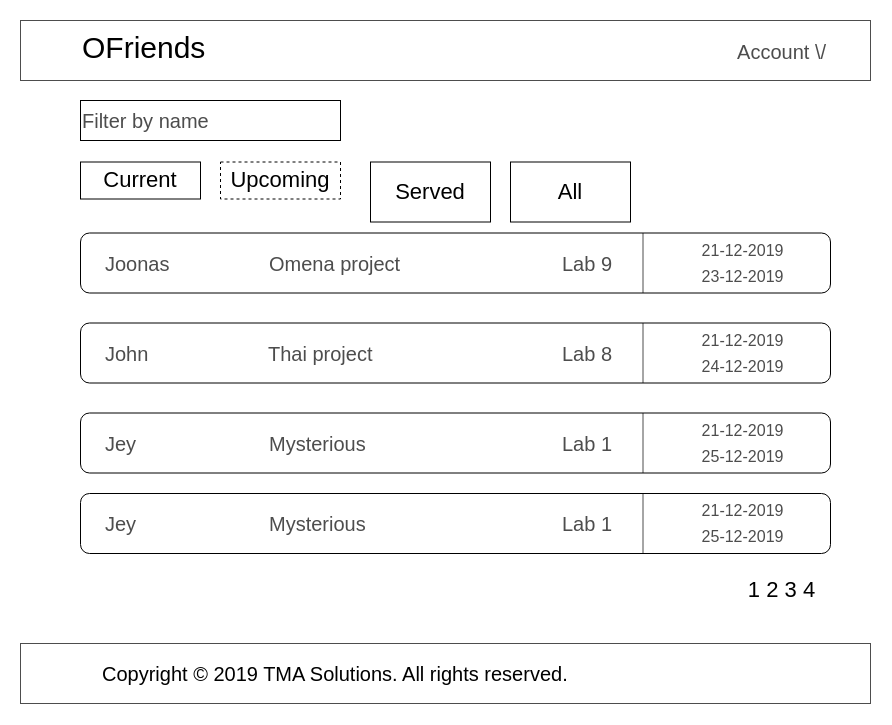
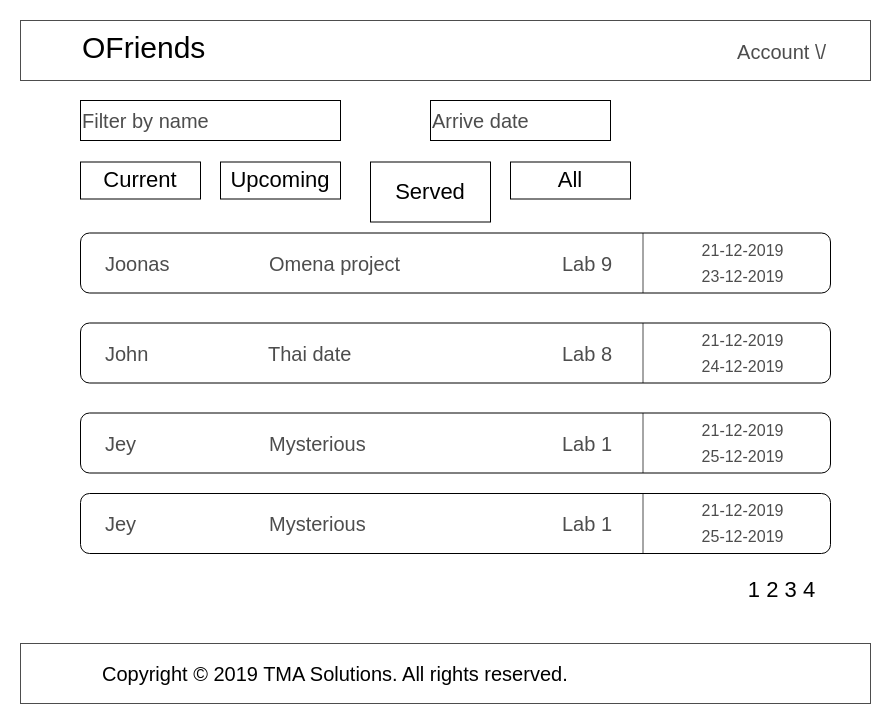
node "Arrive date": added
node "Upcoming": style dashed -> solid
node "All": size 120x60 -> 120x37
node "Thai project": label "Thai project" -> "Thai date"
